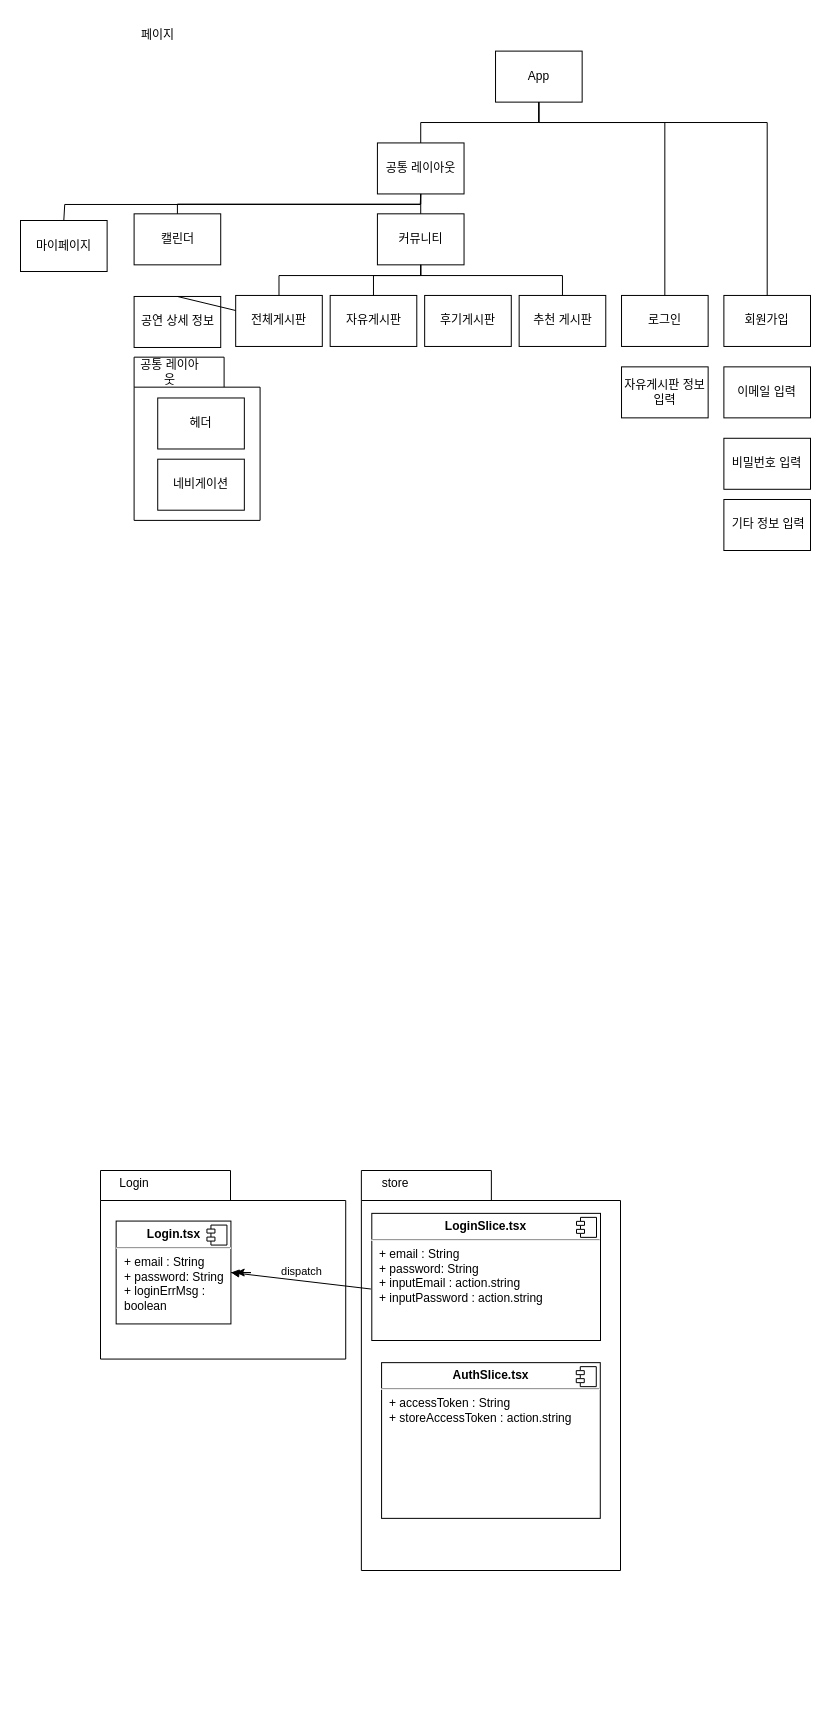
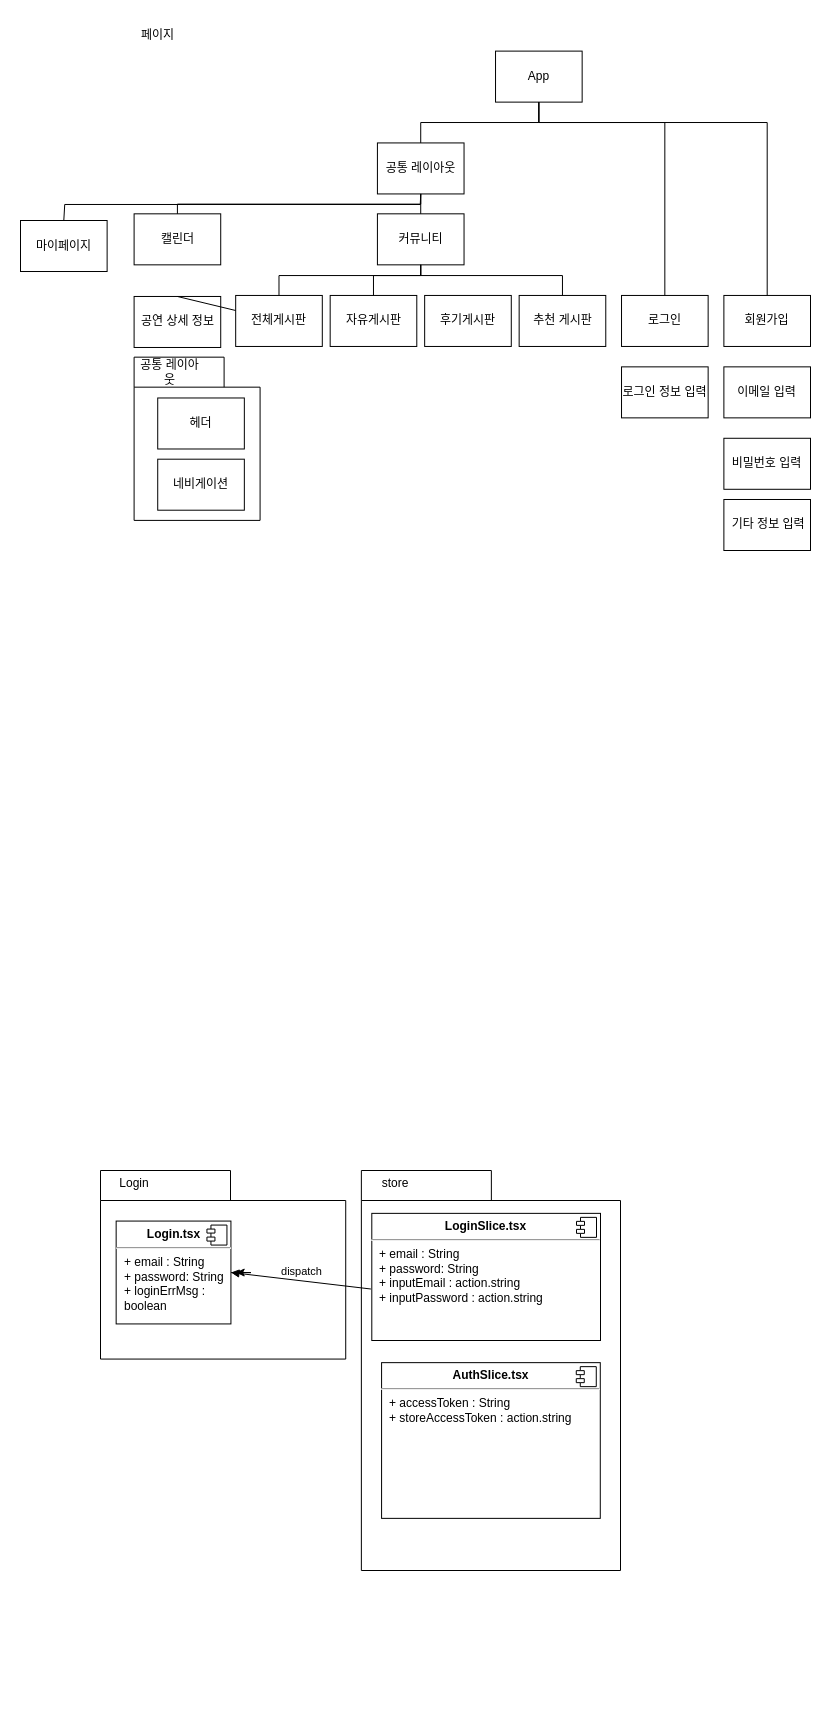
node "자유게시판 정보 입력": label "자유게시판 정보 입력" -> "로그인 정보 입력"
